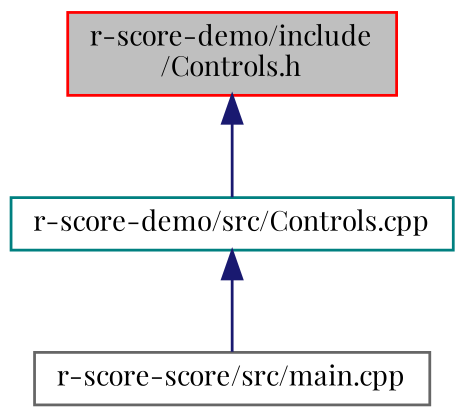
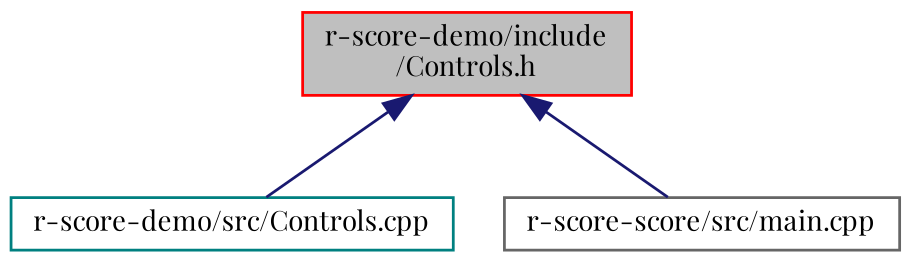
edge "r-score-score/src/main.cpp" -> "r-score-demo/src/Controls.cpp": now "r-score-score/src/main.cpp" -> "r-score-demo/include /Controls.h"
